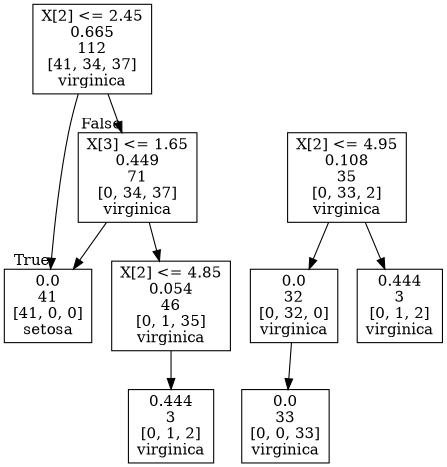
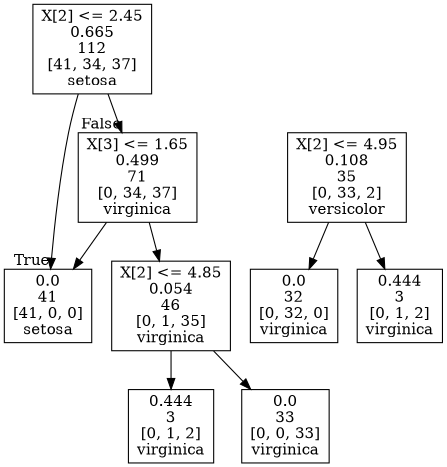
node "X[2] <= 2.45 0.665 112 [41, 34, 37] virginica": label "X[2] <= 2.45 0.665 112 [41, 34, 37] virginica" -> "X[2] <= 2.45 0.665 112 [41, 34, 37] setosa"
node "X[3] <= 1.65 0.449 71 [0, 34, 37] virginica": label "X[3] <= 1.65 0.449 71 [0, 34, 37] virginica" -> "X[3] <= 1.65 0.499 71 [0, 34, 37] virginica"
node "X[2] <= 4.95 0.108 35 [0, 33, 2] virginica": label "X[2] <= 4.95 0.108 35 [0, 33, 2] virginica" -> "X[2] <= 4.95 0.108 35 [0, 33, 2] versicolor"
edge "0.0 32 [0, 32, 0] virginica" -> "0.0 33 [0, 0, 33] virginica": now "X[2] <= 4.85 0.054 46 [0, 1, 35] virginica" -> "0.0 33 [0, 0, 33] virginica"
